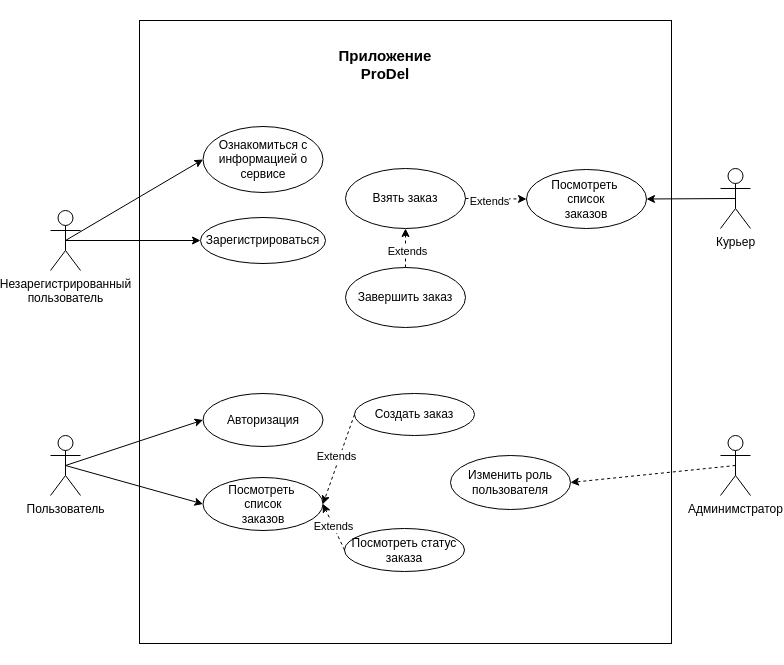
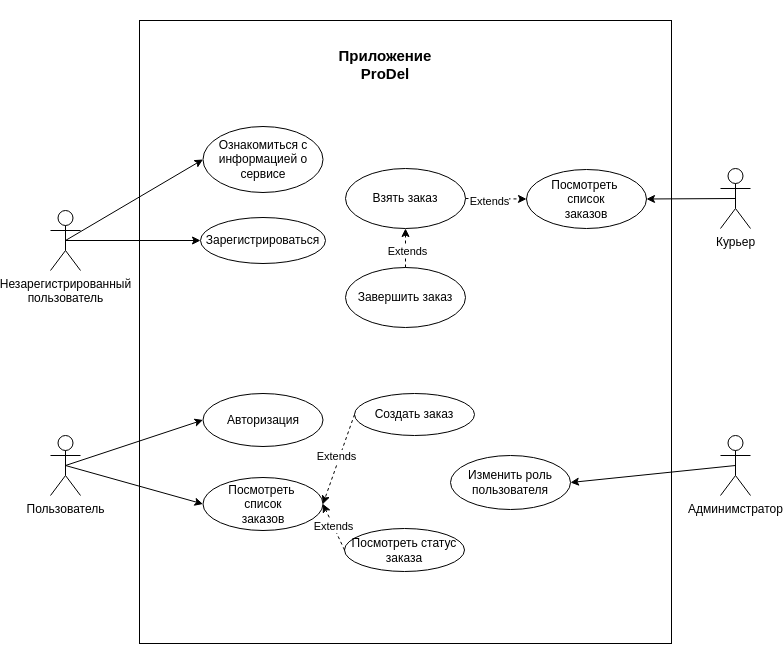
edge "Админимстратор" -> "Изменить роль пользователя": style dashed -> solid
